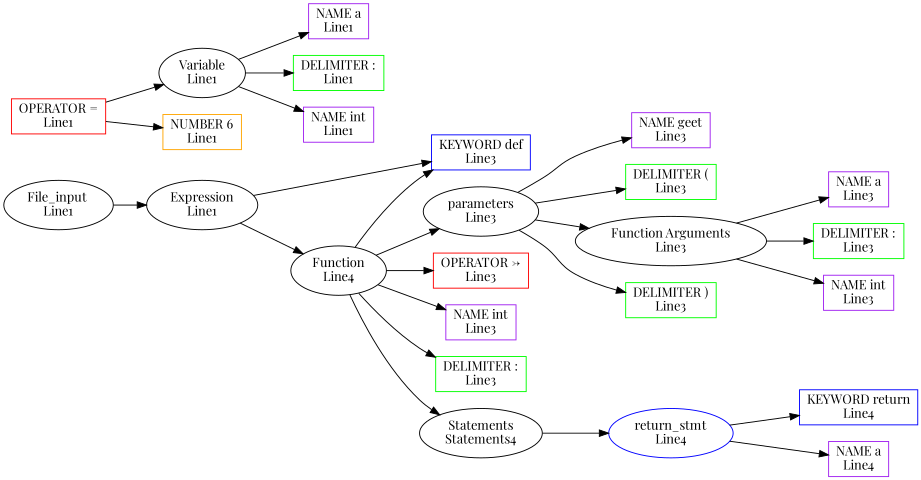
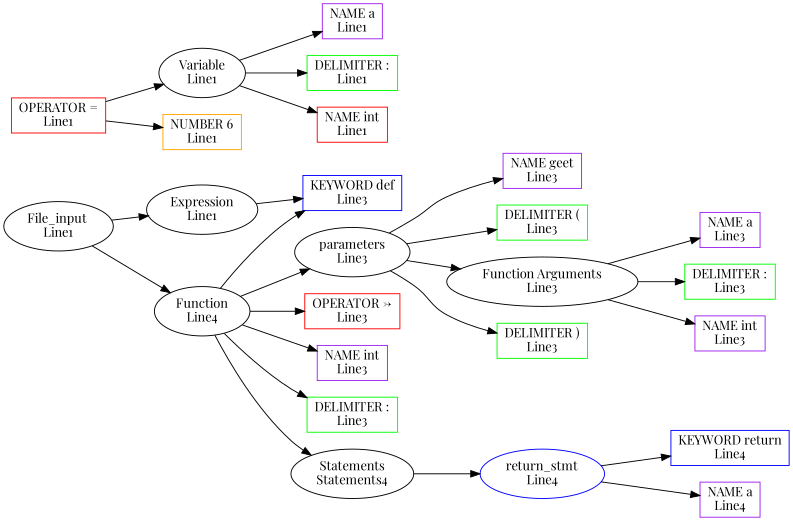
node "NAME int Line1": color purple -> red
edge "Expression Line1" -> "Function Line4": now "File_input Line1" -> "Function Line4"
